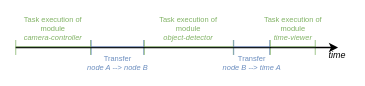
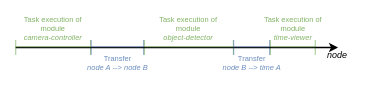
node "time": label "time" -> "node"
